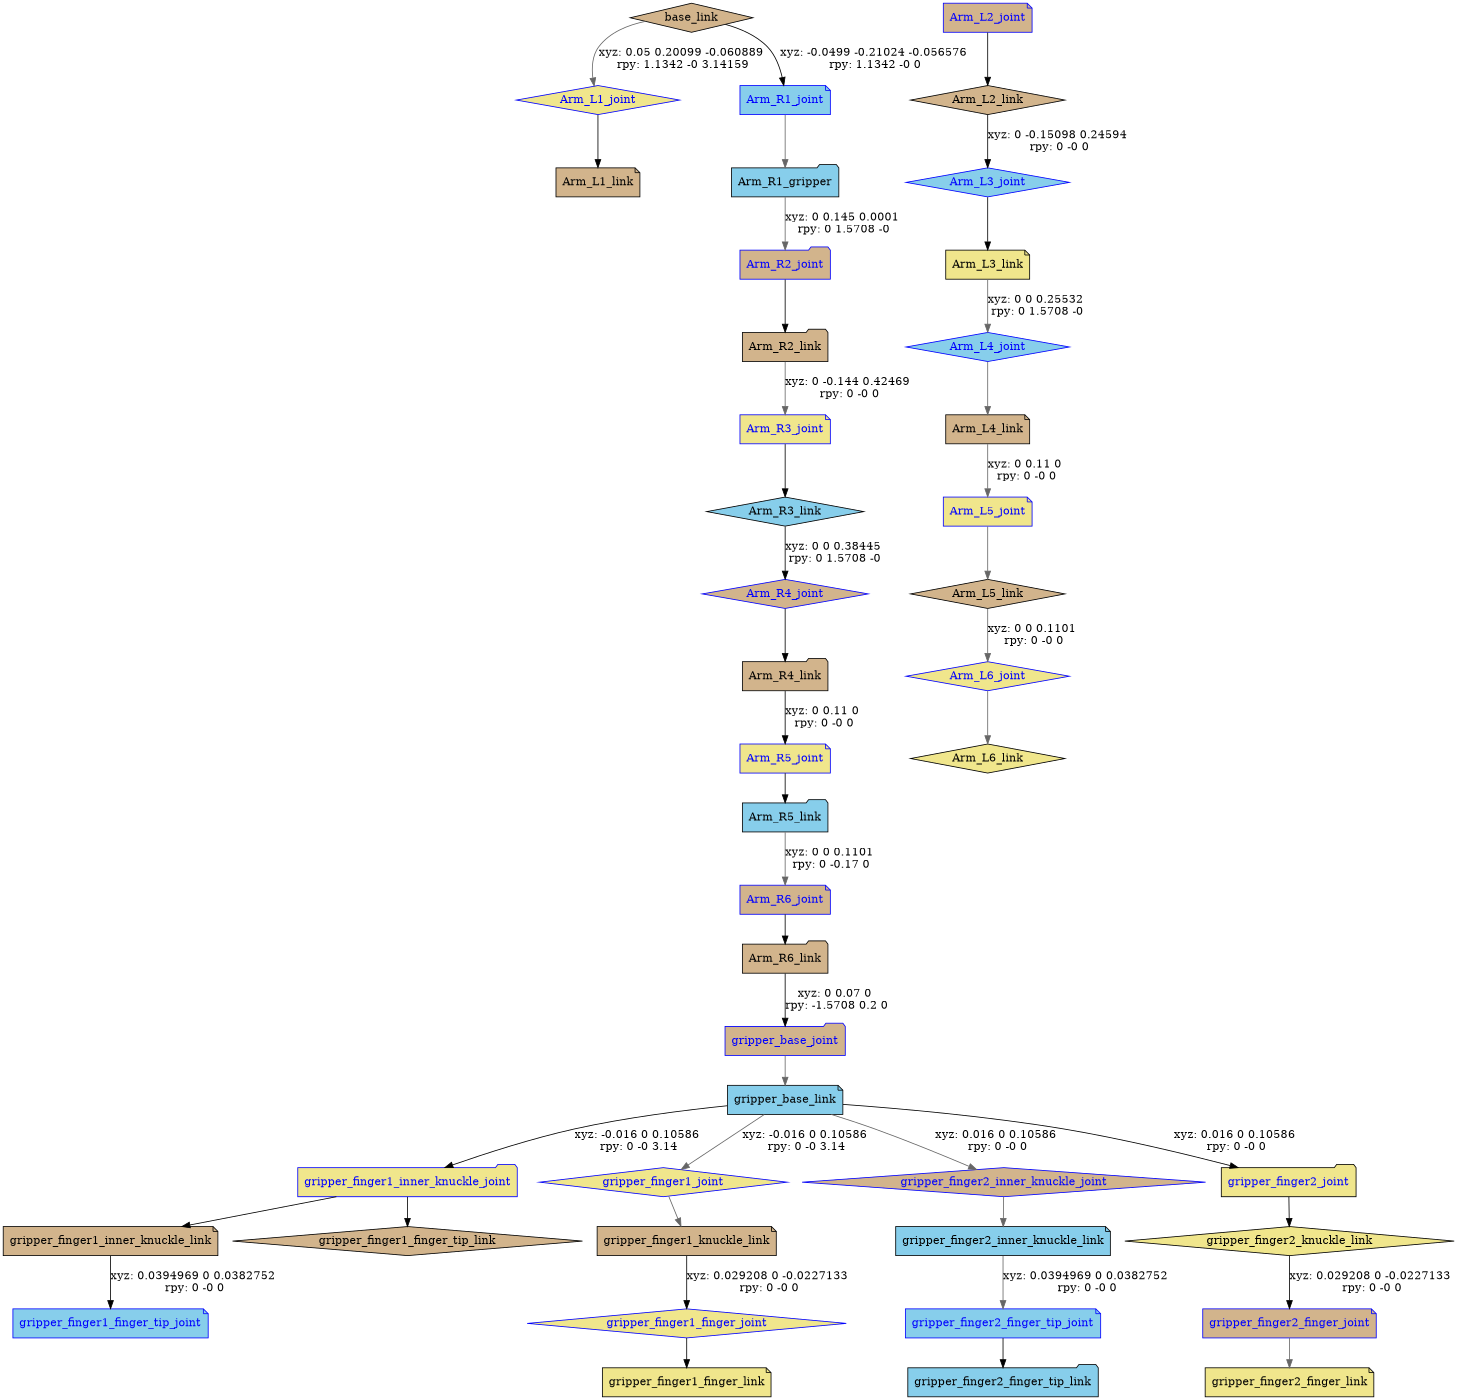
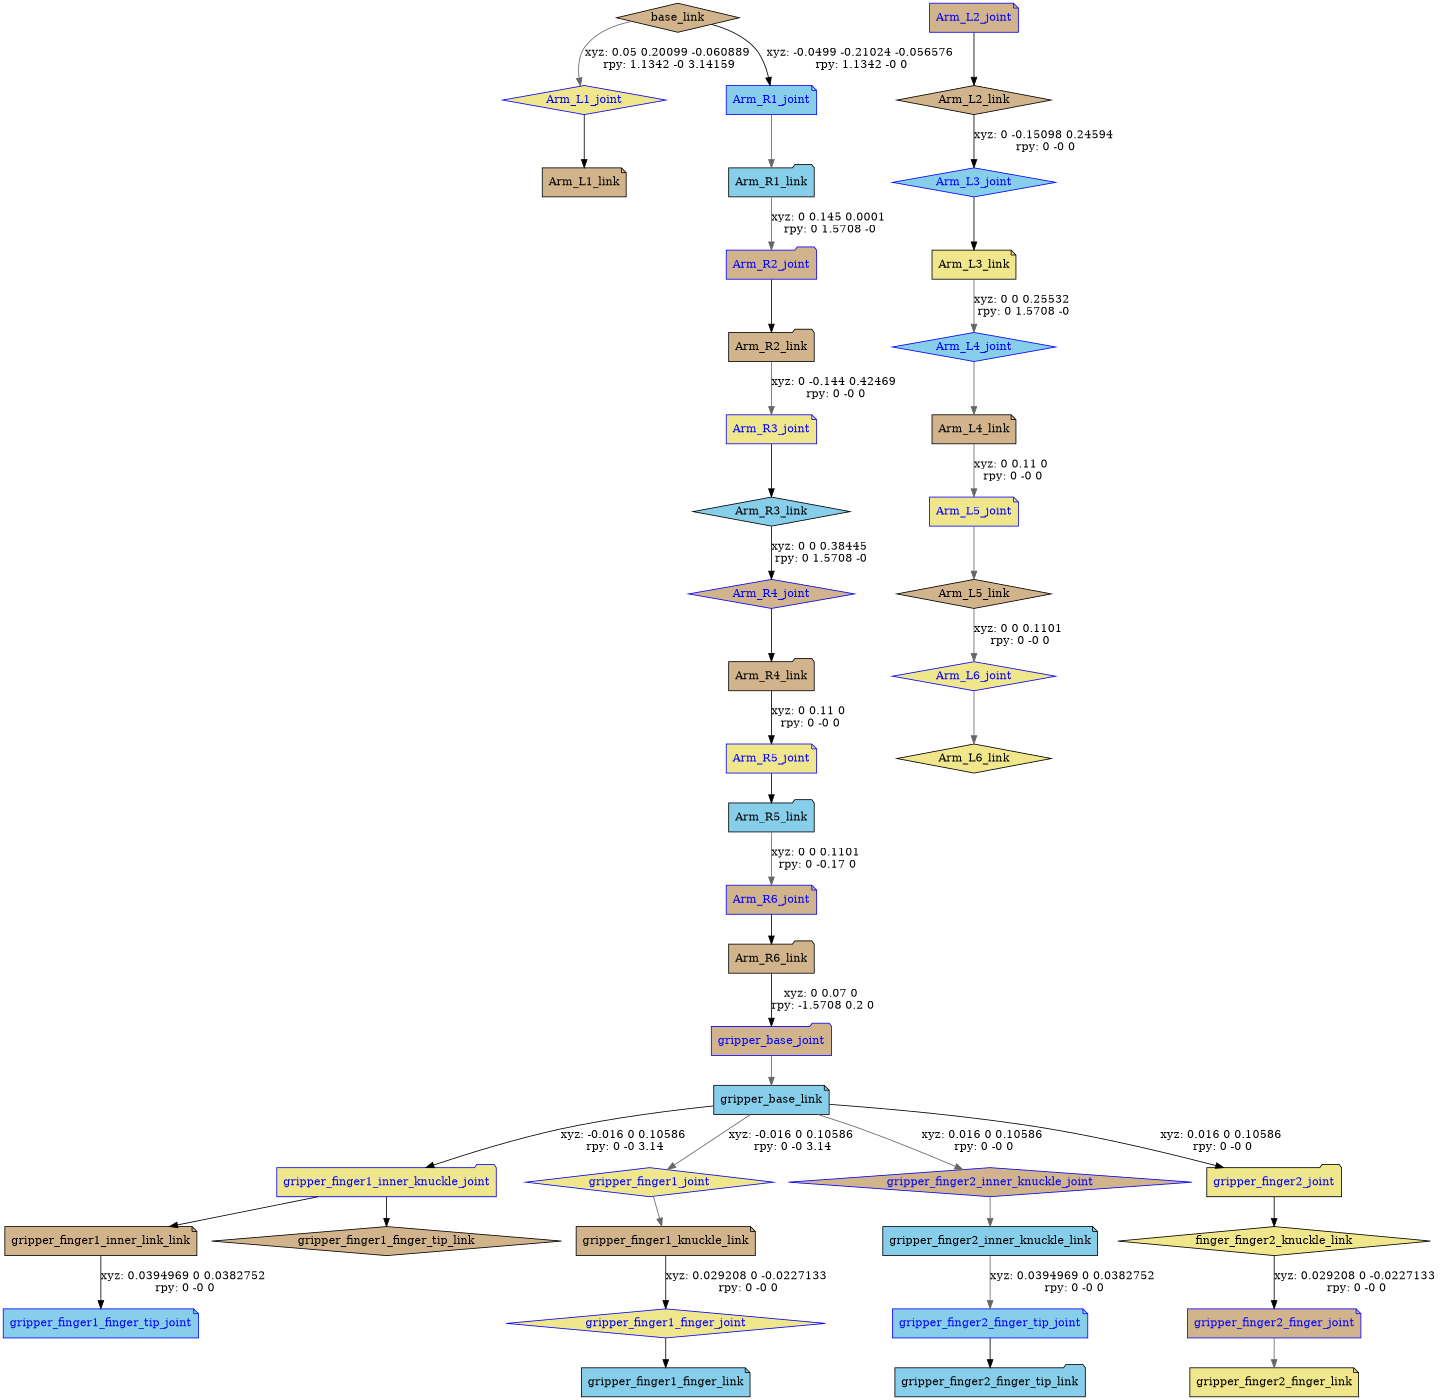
node "Arm_R1_gripper": label "Arm_R1_gripper" -> "Arm_R1_link"
node "gripper_finger1_inner_knuckle_link": label "gripper_finger1_inner_knuckle_link" -> "gripper_finger1_inner_link_link"
node "gripper_finger2_knuckle_link": label "gripper_finger2_knuckle_link" -> "finger_finger2_knuckle_link"
node "gripper_finger1_finger_link": fillcolor khaki -> skyblue
